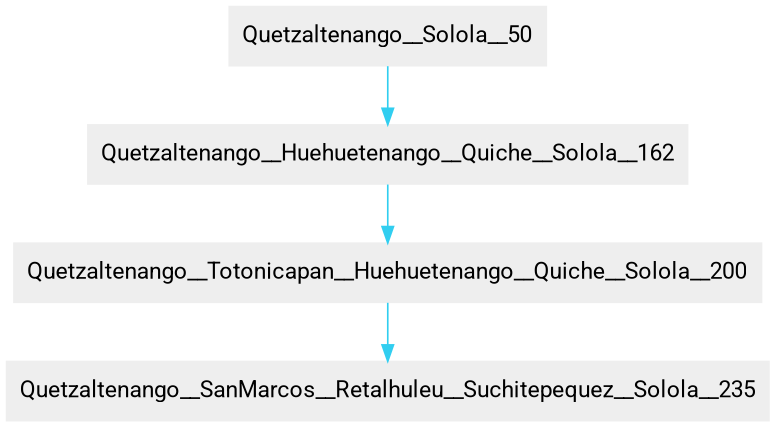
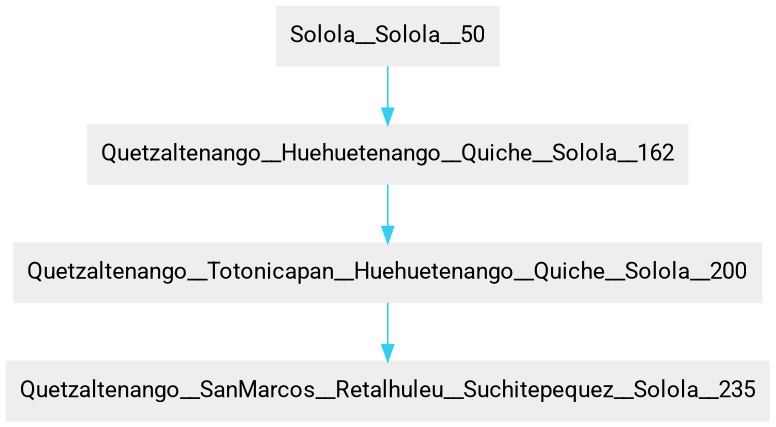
node "Quetzaltenango__Solola__50": label "Quetzaltenango__Solola__50" -> "Solola__Solola__50"
